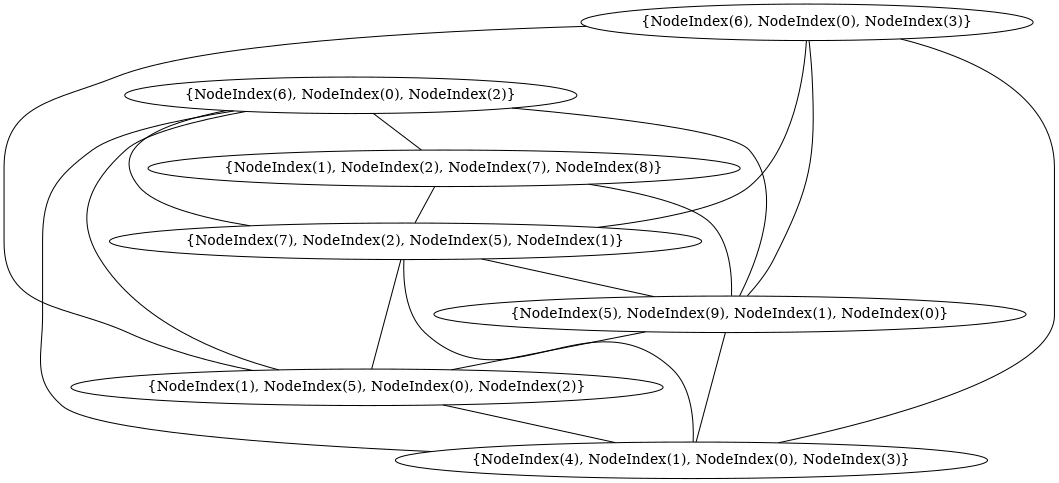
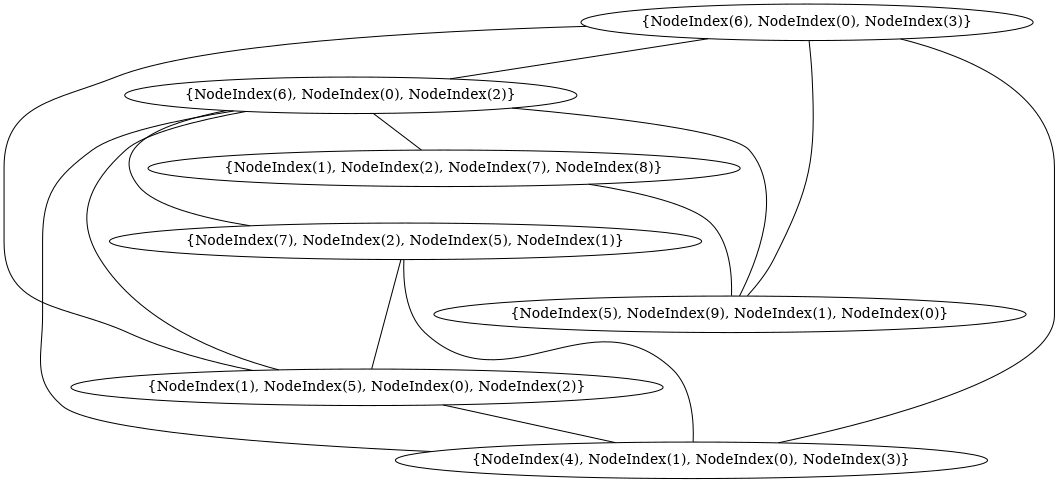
edge "{NodeIndex(6), NodeIndex(0), NodeIndex(3)}" -- "{NodeIndex(7), NodeIndex(2), NodeIndex(5), NodeIndex(1)}": now "{NodeIndex(6), NodeIndex(0), NodeIndex(3)}" -- "{NodeIndex(6), NodeIndex(0), NodeIndex(2)}"
edge "{NodeIndex(1), NodeIndex(2), NodeIndex(7), NodeIndex(8)}" -- "{NodeIndex(7), NodeIndex(2), NodeIndex(5), NodeIndex(1)}": removed
edge "{NodeIndex(7), NodeIndex(2), NodeIndex(5), NodeIndex(1)}" -- "{NodeIndex(5), NodeIndex(9), NodeIndex(1), NodeIndex(0)}": removed
edge "{NodeIndex(5), NodeIndex(9), NodeIndex(1), NodeIndex(0)}" -- "{NodeIndex(1), NodeIndex(5), NodeIndex(0), NodeIndex(2)}": removed
edge "{NodeIndex(5), NodeIndex(9), NodeIndex(1), NodeIndex(0)}" -- "{NodeIndex(4), NodeIndex(1), NodeIndex(0), NodeIndex(3)}": removed
